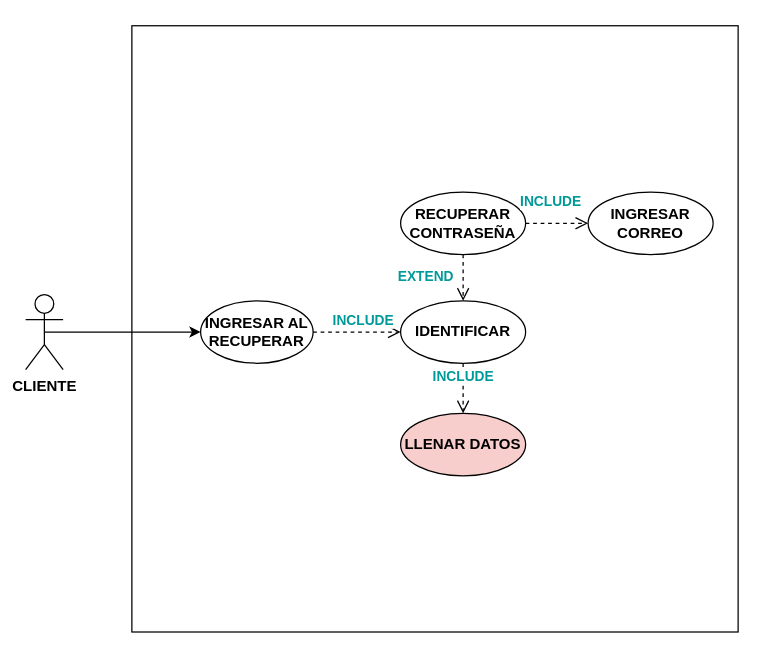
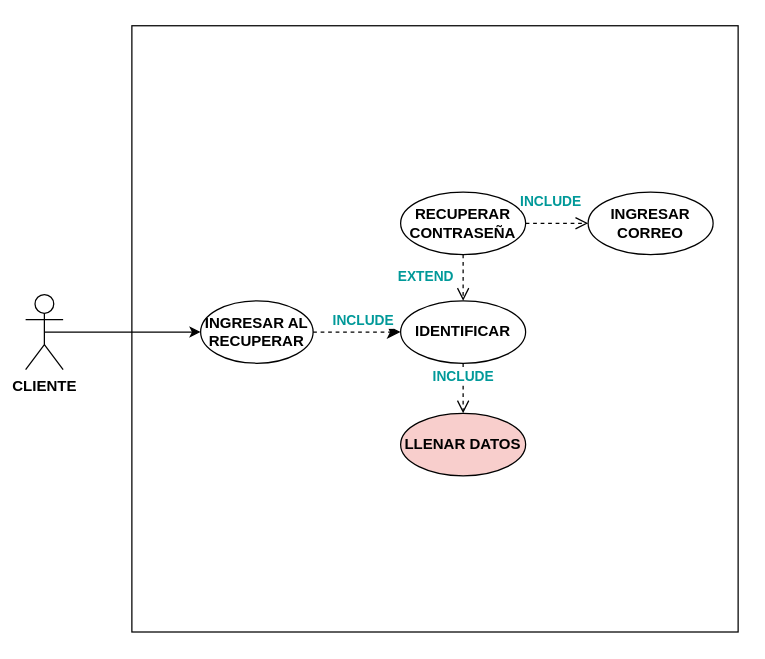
edge "INGRESAR AL RECUPERAR" -> "IDENTIFICAR": arrowhead open -> classic
